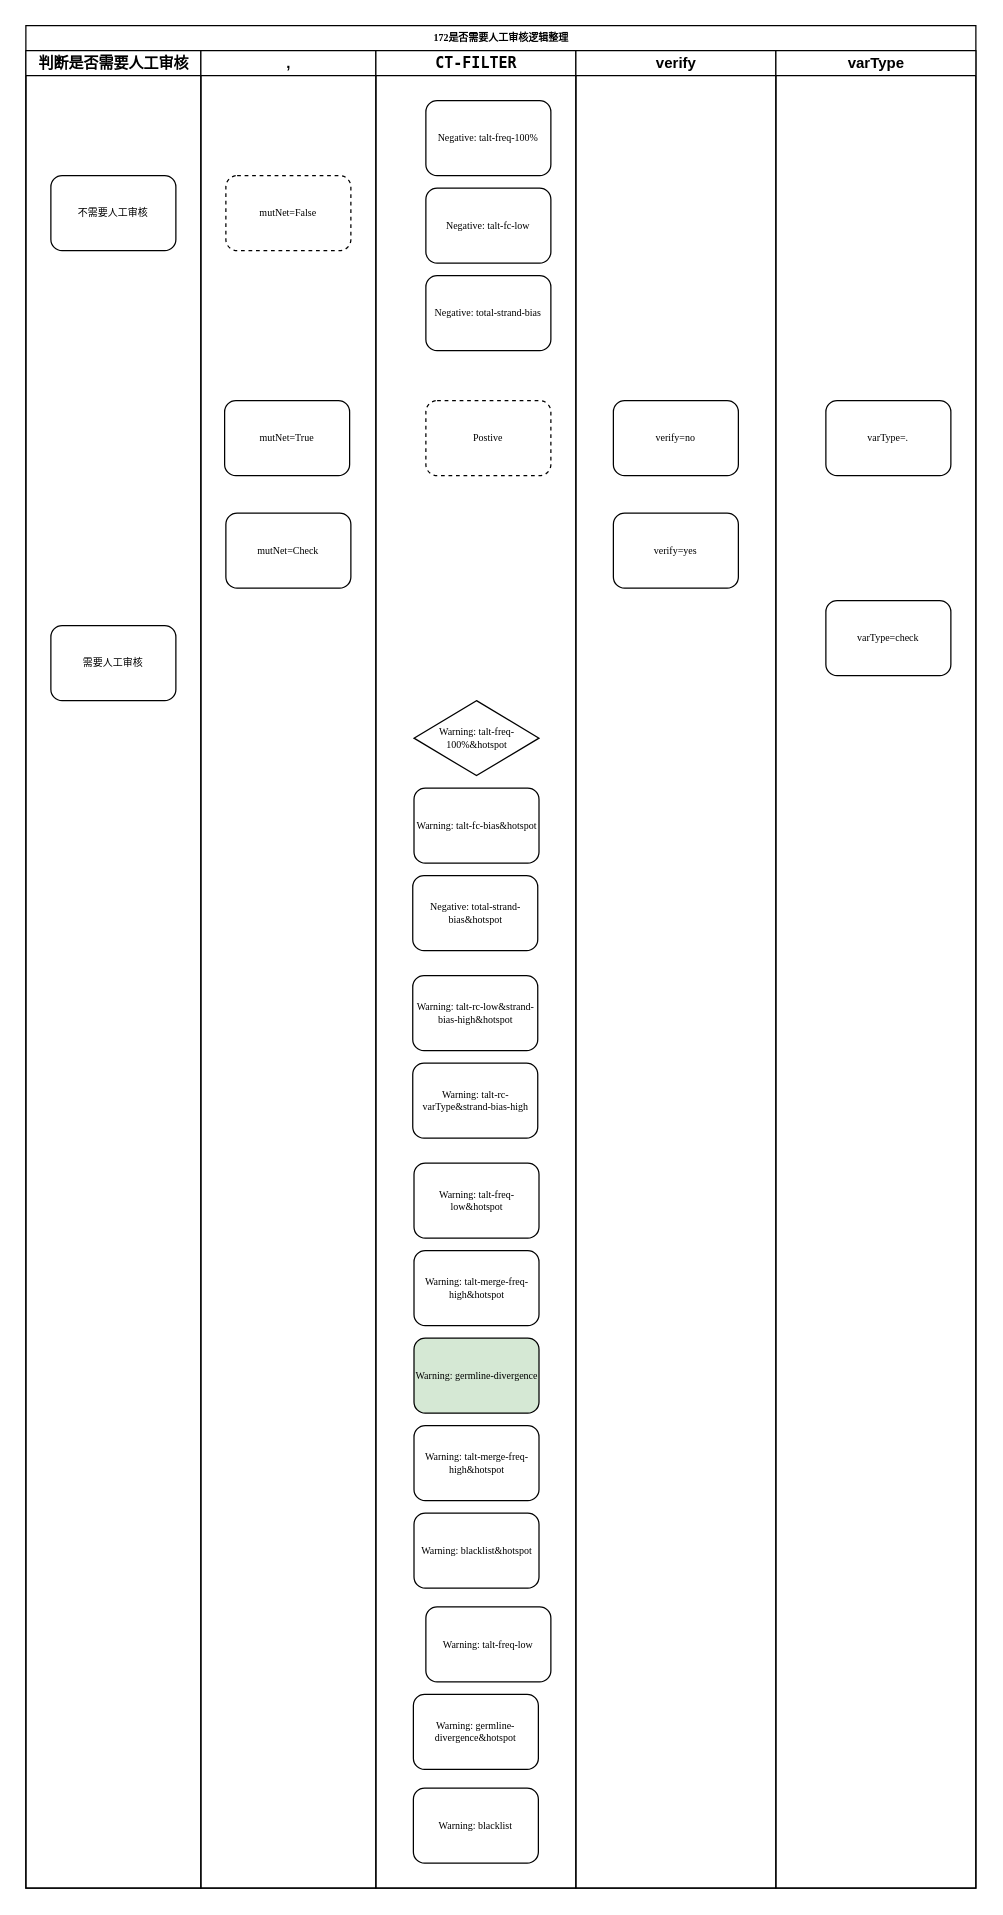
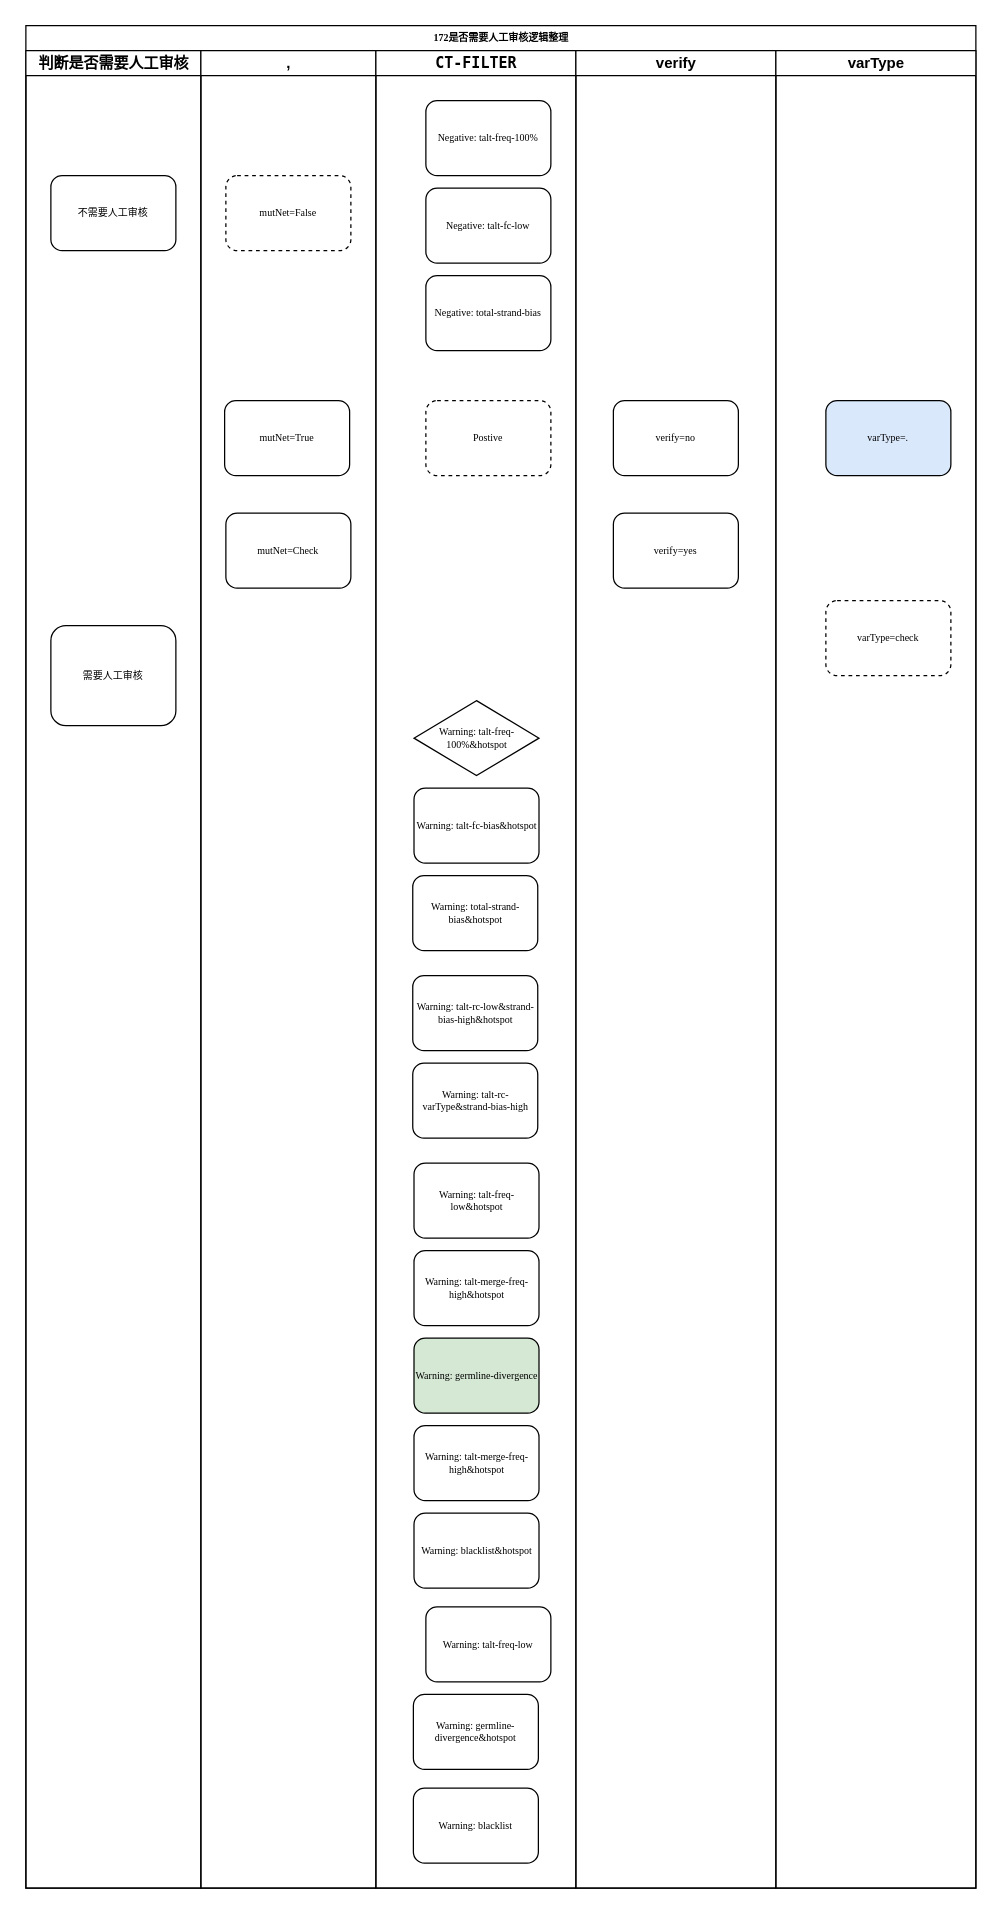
node "varType=.": fillcolor #ffffff -> #dae8fc
node "varType=check": style solid -> dashed
node "需要人工审核": size 125x75 -> 125x100
node "Negative: total-strand-bias&hotspot": label "Negative: total-strand-bias&hotspot" -> "Warning: total-strand-bias&hotspot"
